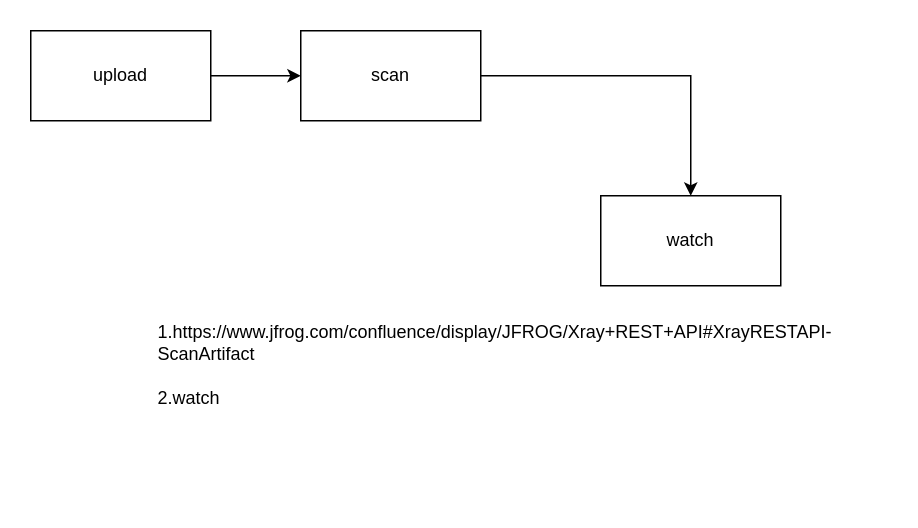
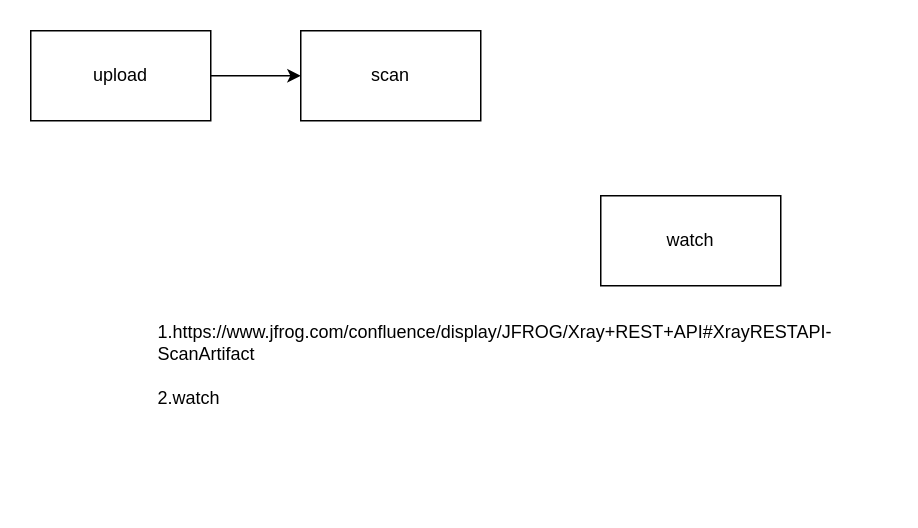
edge "scan" -> "watch": removed
